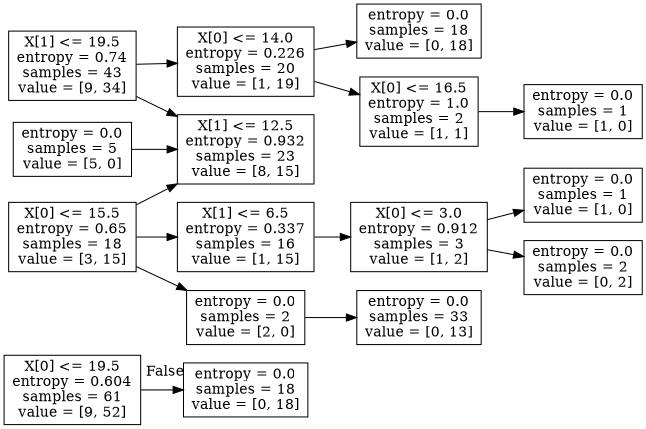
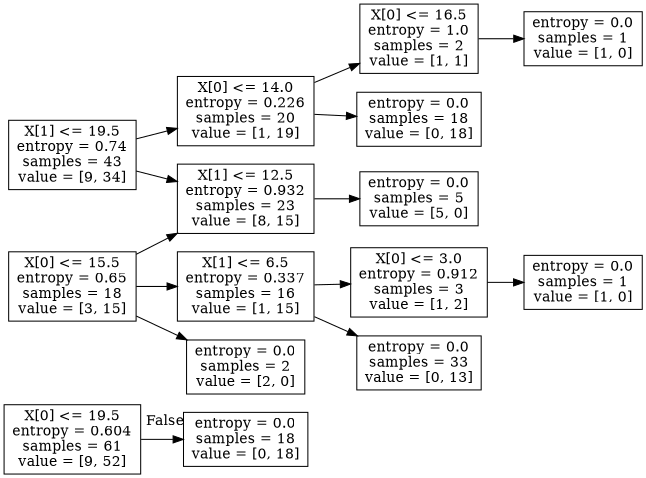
edge "entropy = 0.0 samples = 5 value = [5, 0]" -> "X[1] <= 12.5 entropy = 0.932 samples = 23 value = [8, 15]": reversed
node "entropy = 0.0 samples = 2 value = [0, 2]": removed
edge "entropy = 0.0 samples = 2 value = [2, 0]" -> "entropy = 0.0 samples = 33 value = [0, 13]": now "X[1] <= 6.5 entropy = 0.337 samples = 16 value = [1, 15]" -> "entropy = 0.0 samples = 33 value = [0, 13]"
